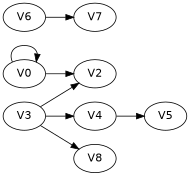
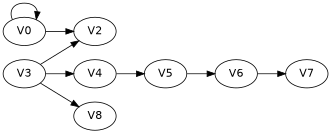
edge "V5" -> "V6": added
